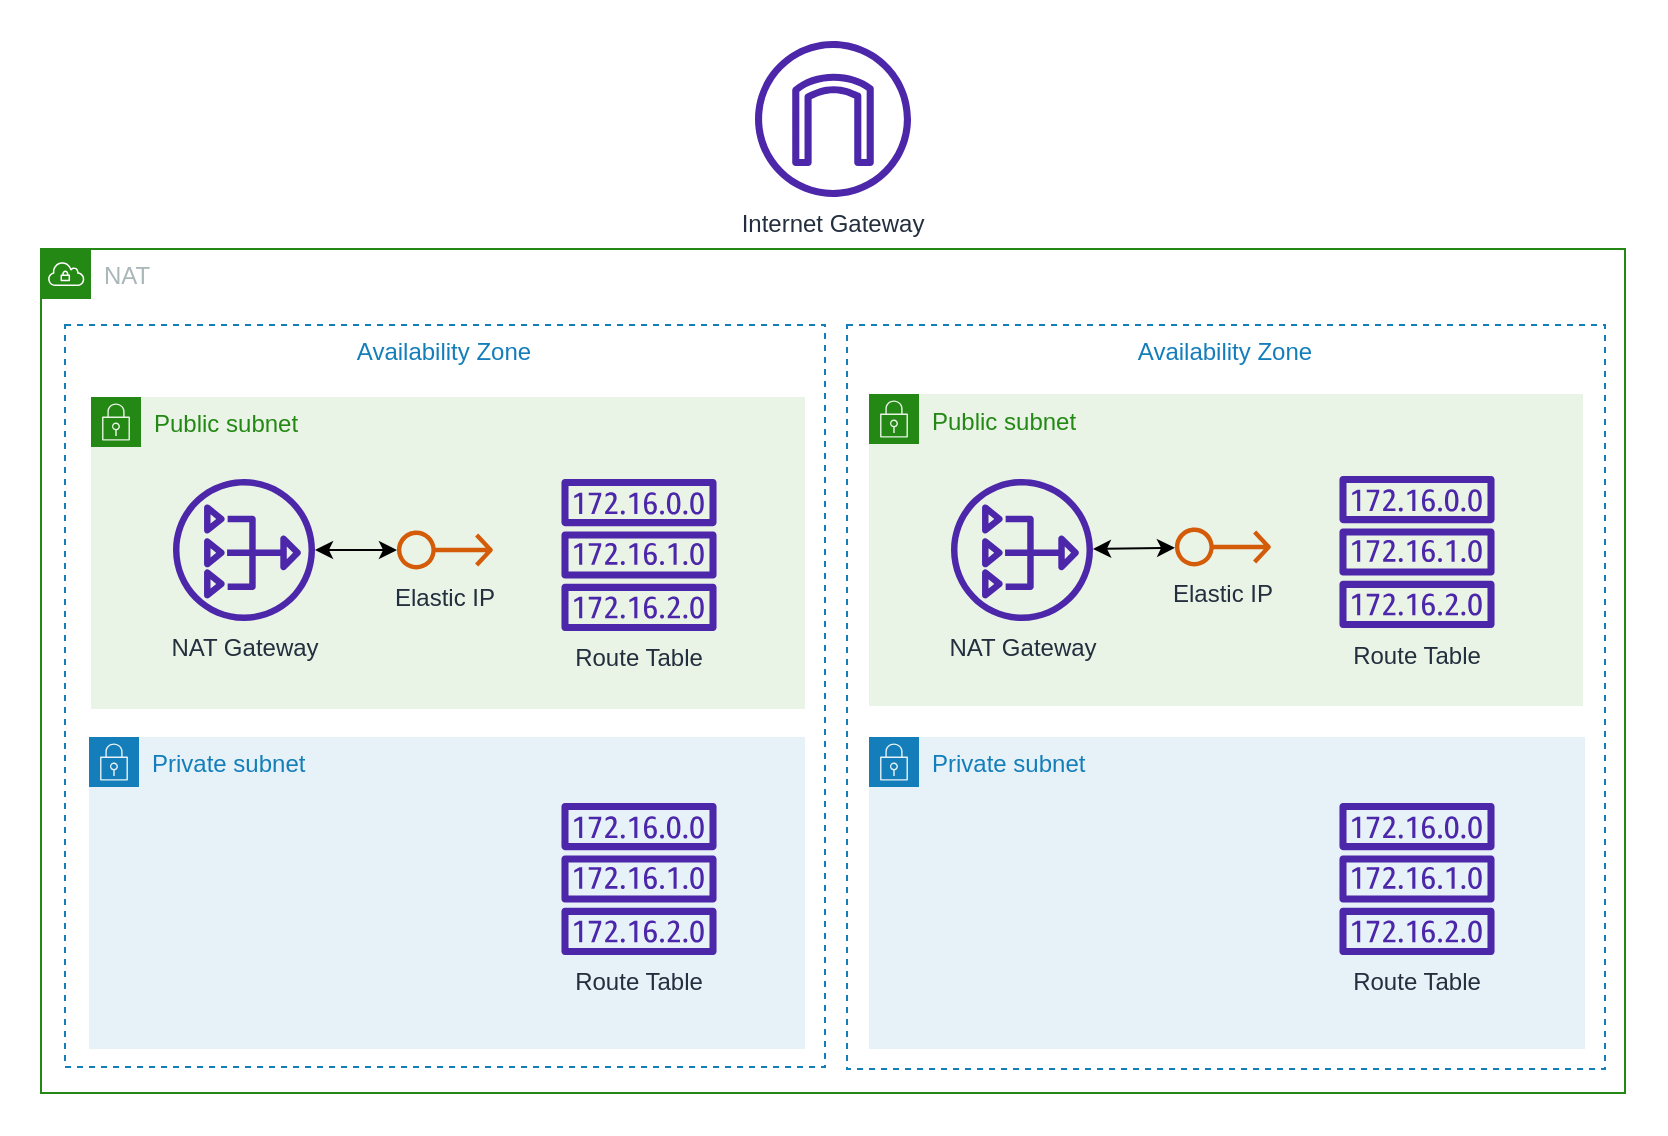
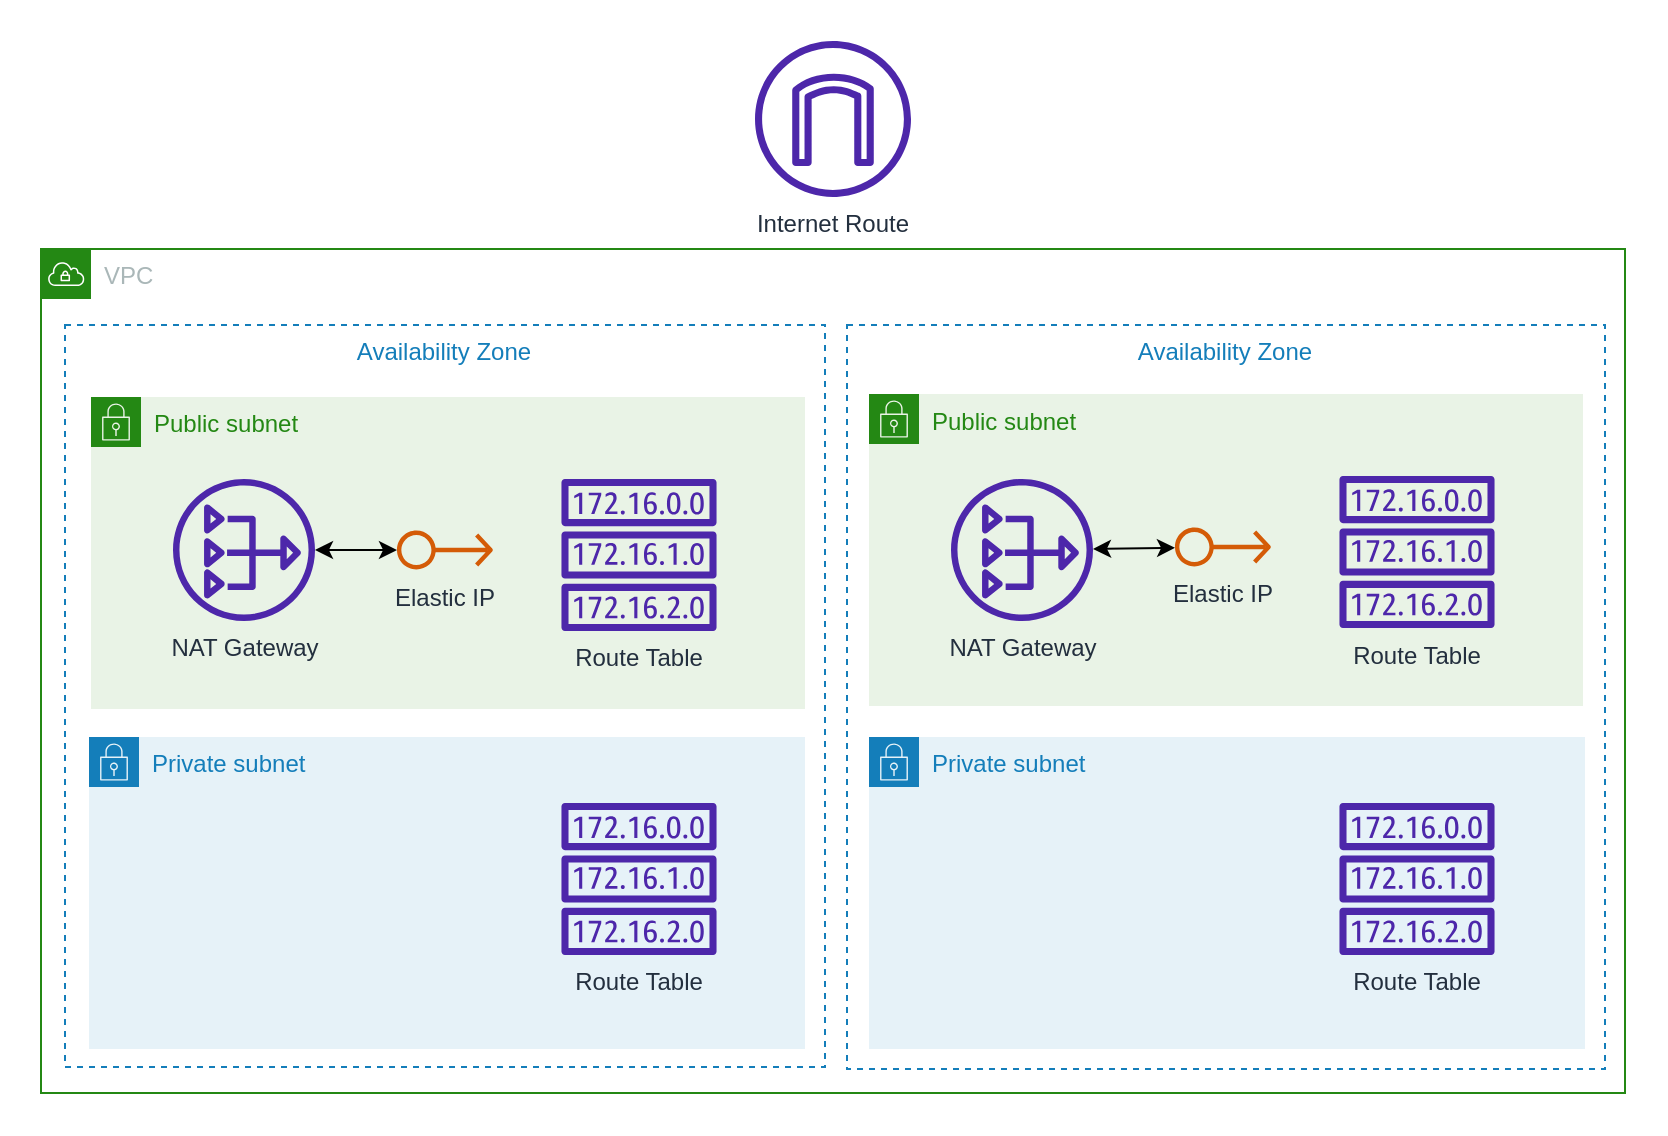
node "Internet Gateway": label "Internet Gateway" -> "Internet Route"
node "NAT": label "NAT" -> "VPC"
